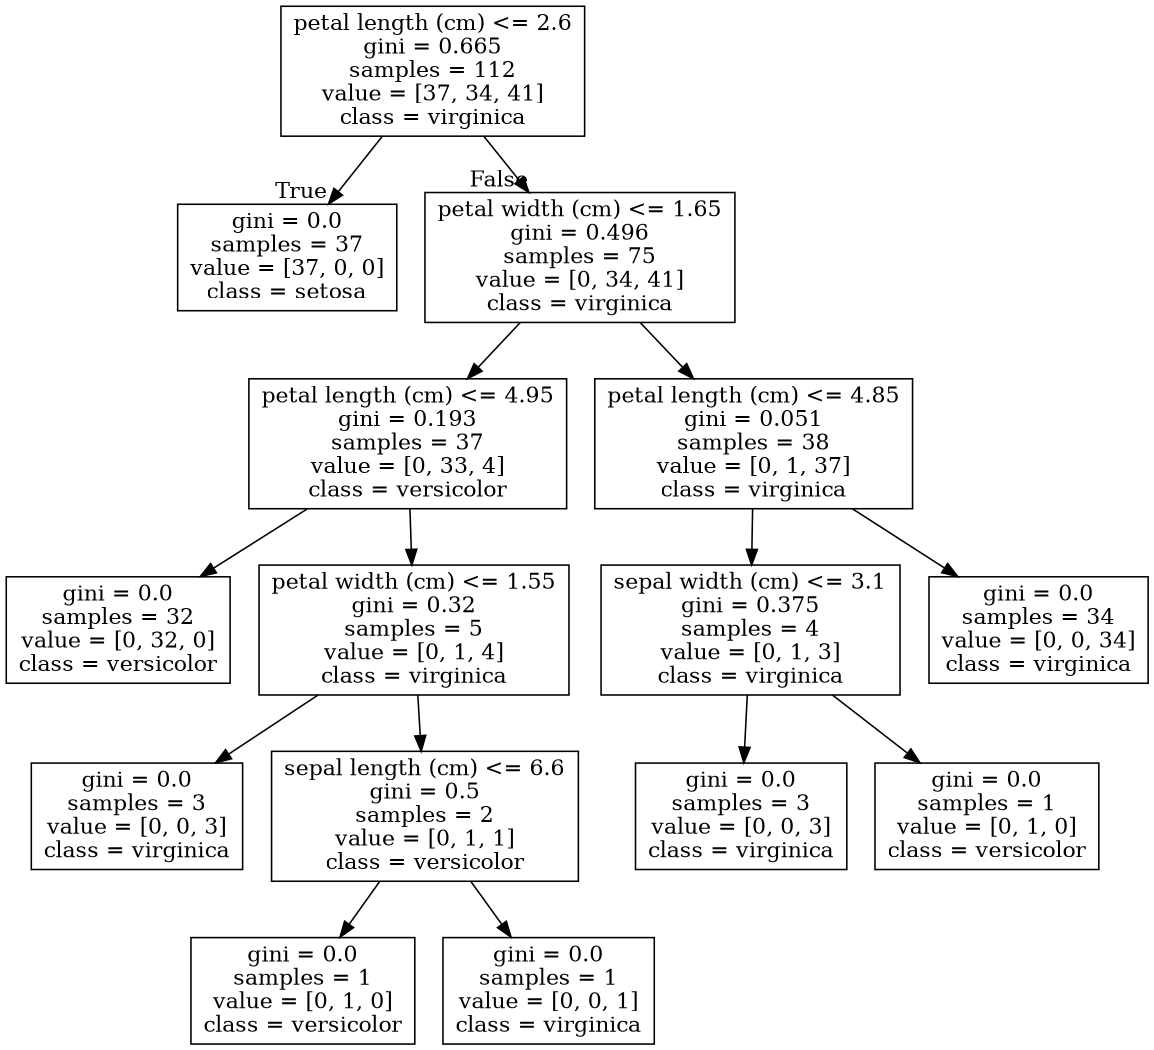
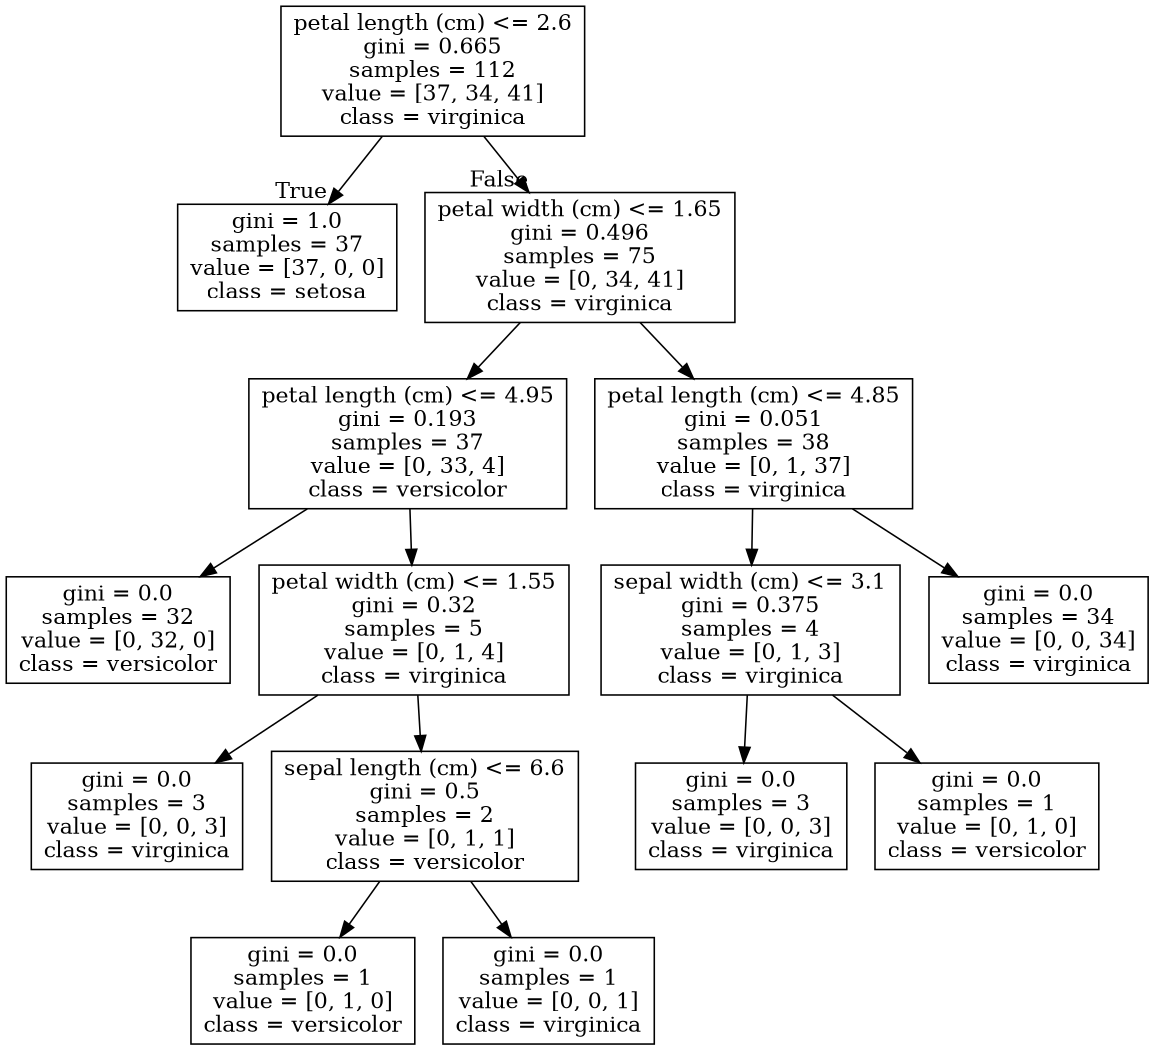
node "gini = 0.0 samples = 37 value = [37, 0, 0] class = setosa": label "gini = 0.0 samples = 37 value = [37, 0, 0] class = setosa" -> "gini = 1.0 samples = 37 value = [37, 0, 0] class = setosa"
